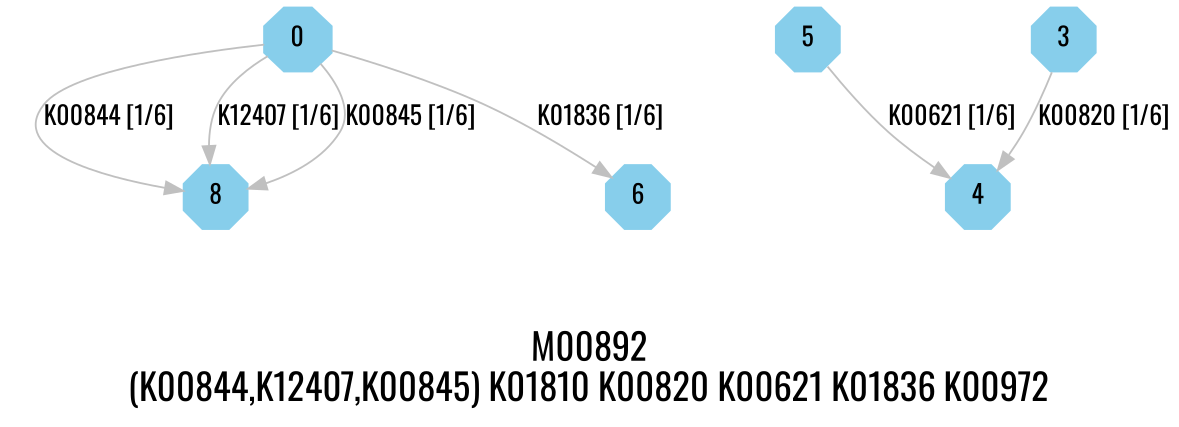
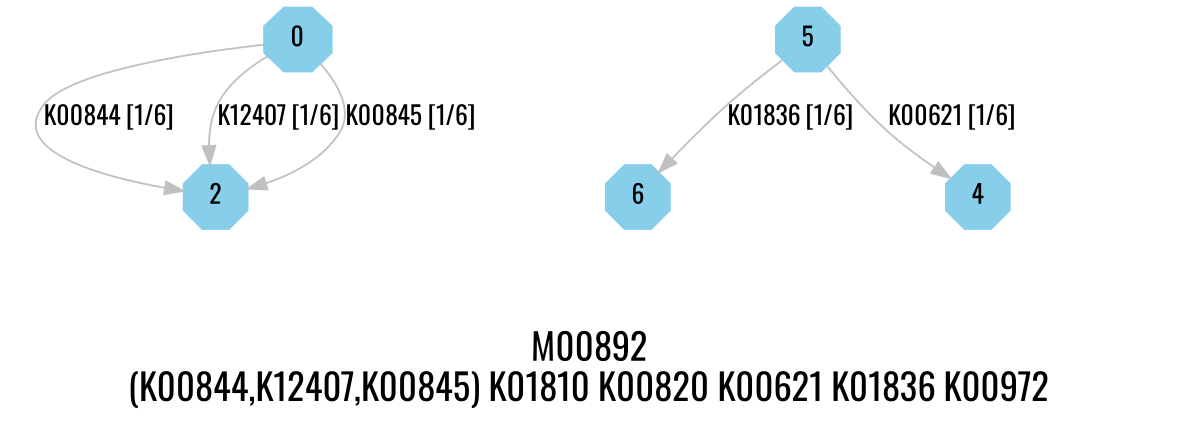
node "3": removed
edge "0" -> "6": now "5" -> "6"
node "8": label "8" -> "2"
